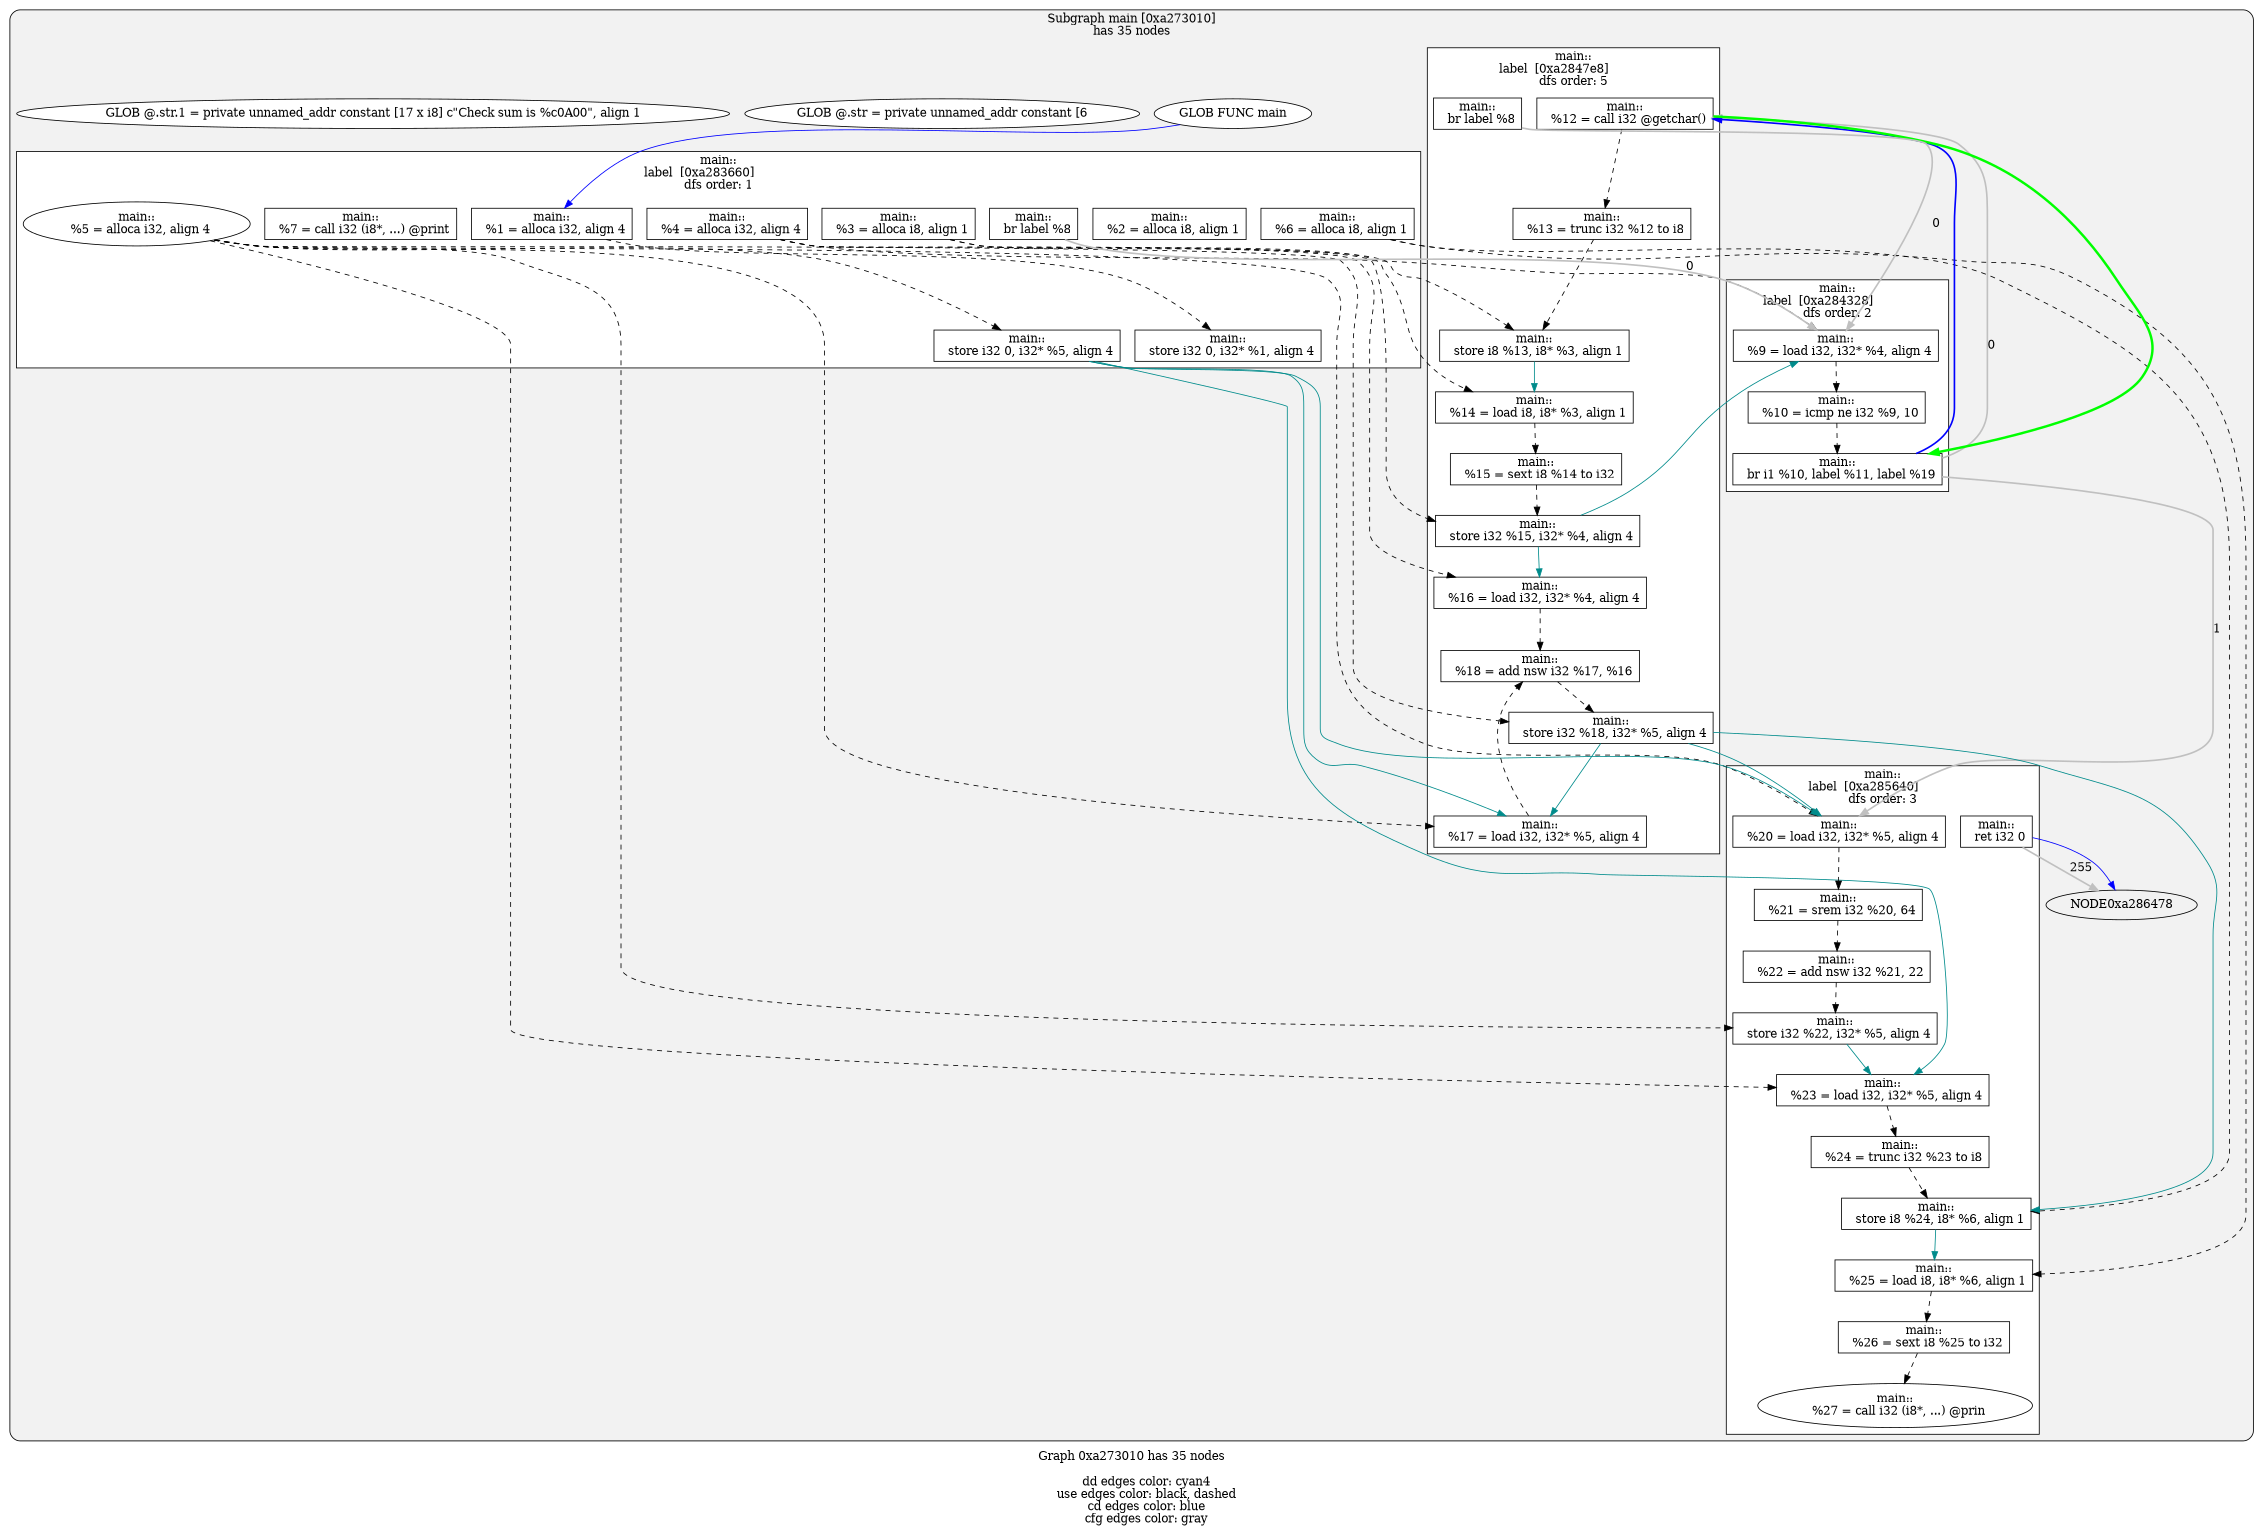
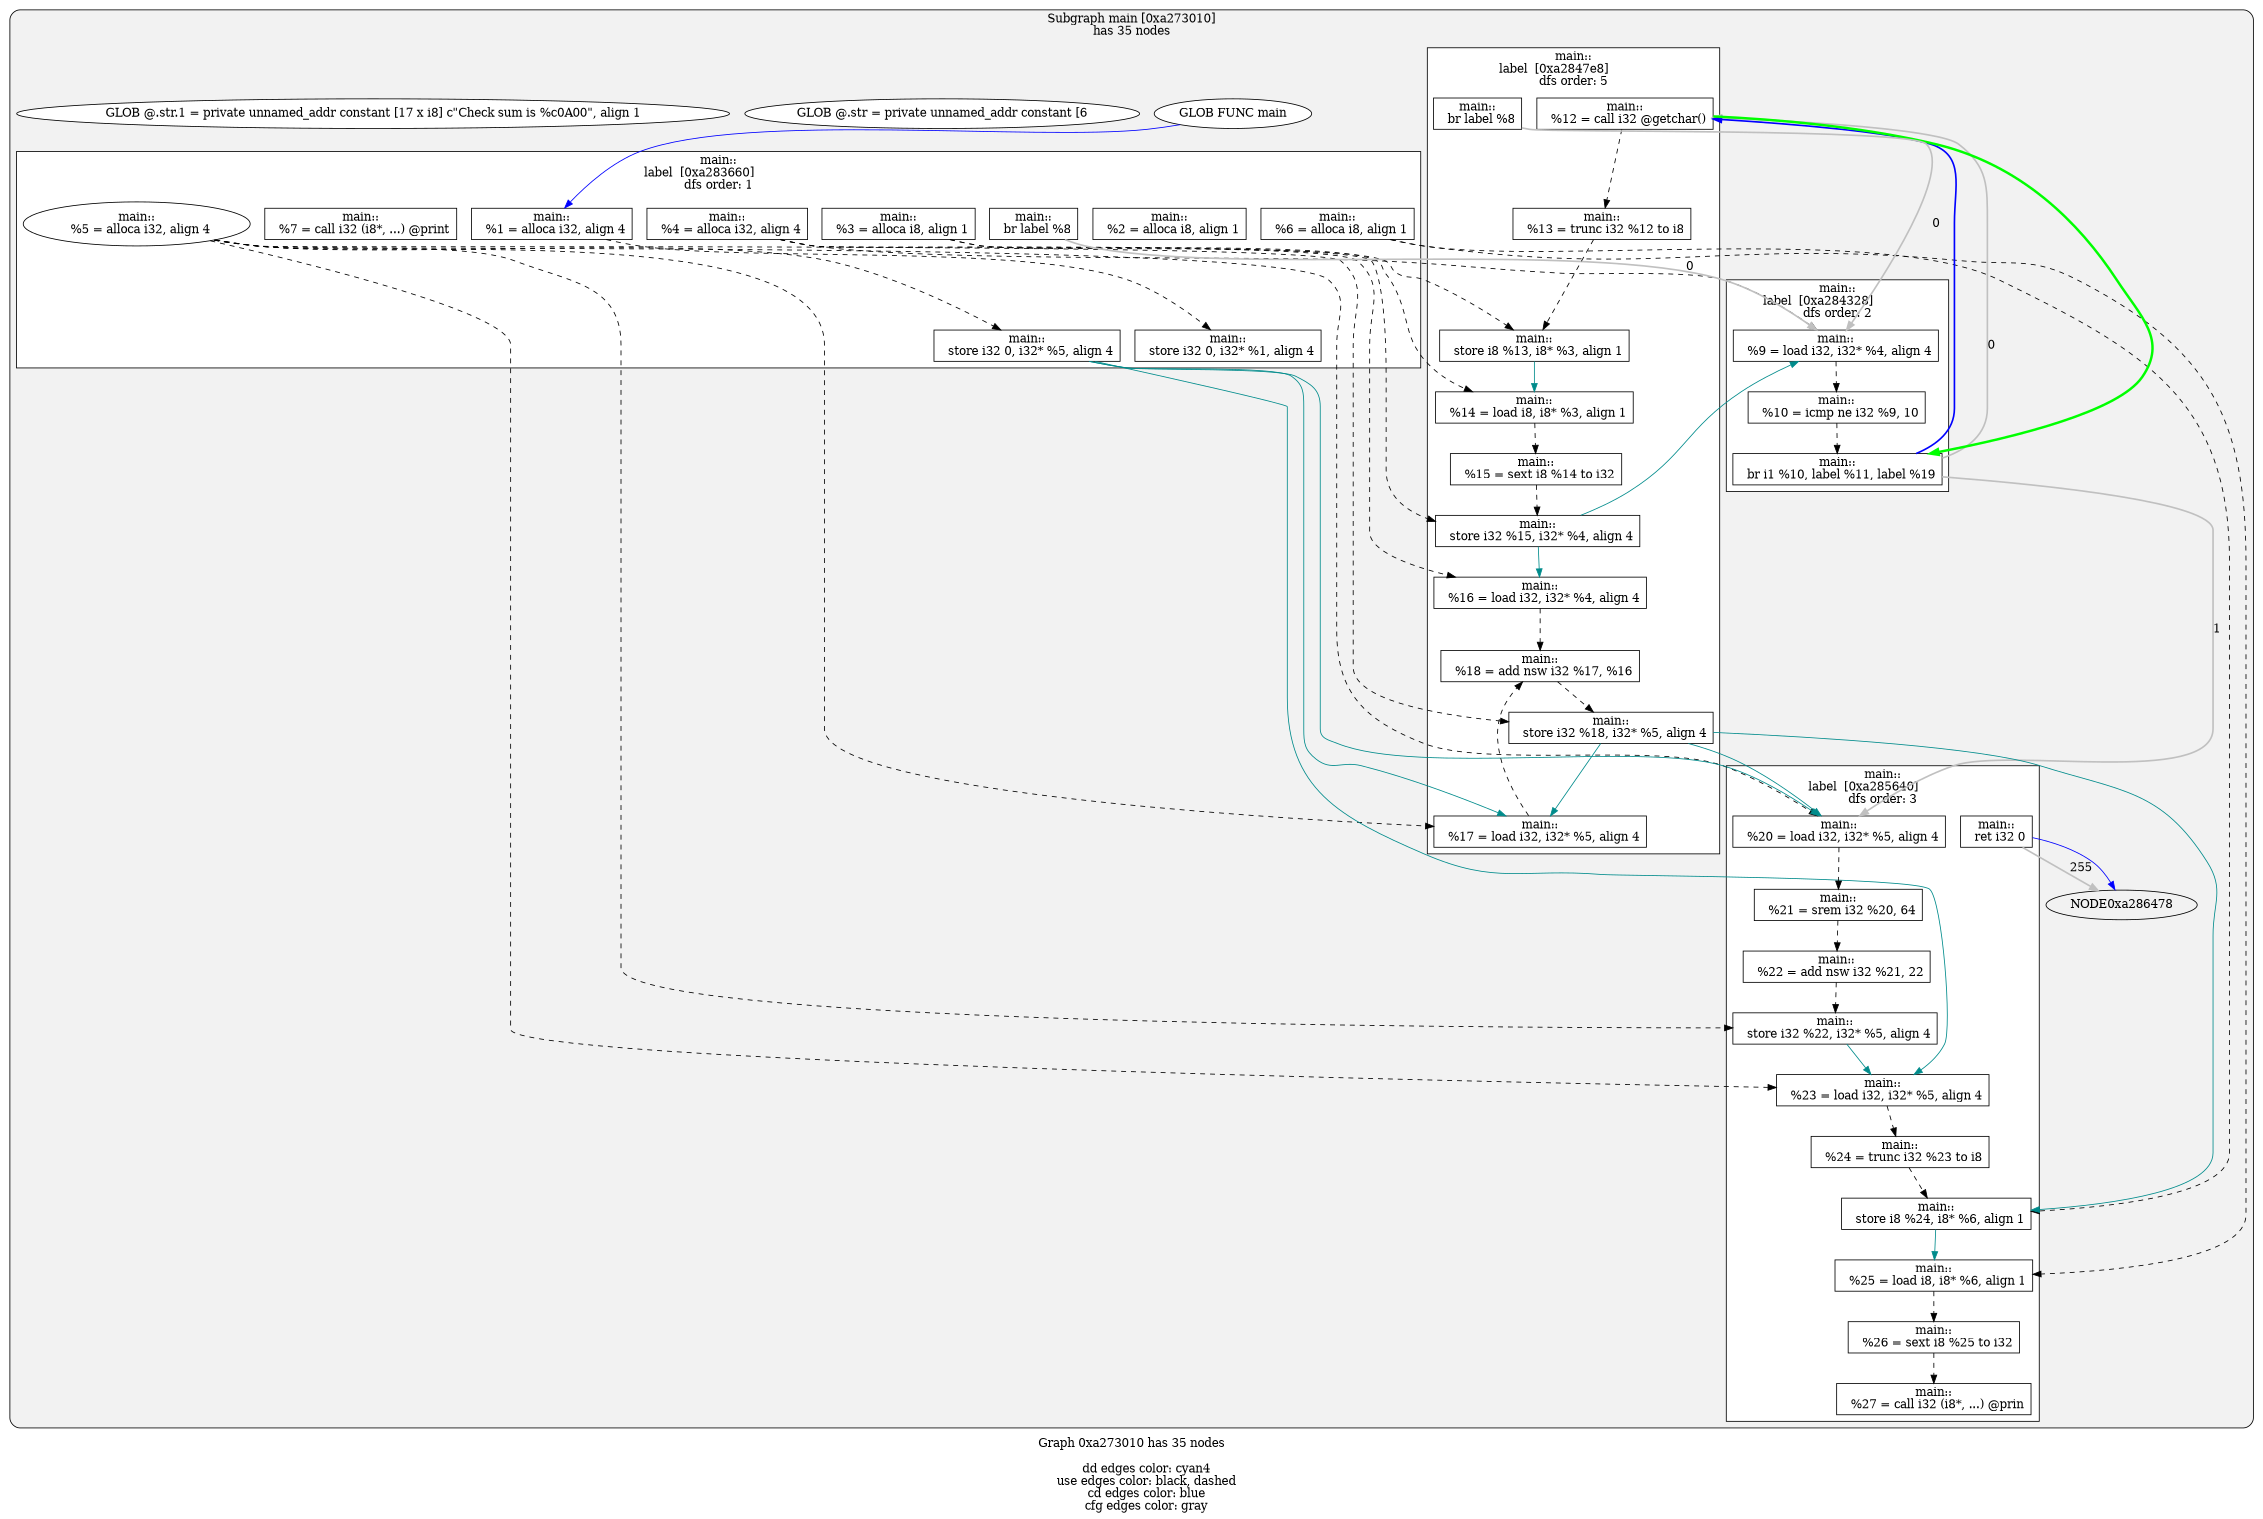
node "main:: %27 = call i32 (i8*, ...) @prin": shape ellipse -> box
